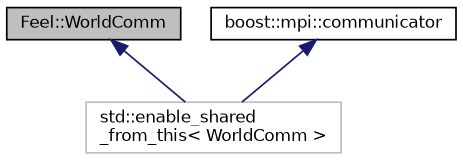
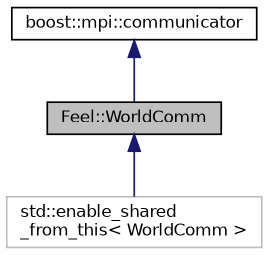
edge "std::enable_shared _from_this< WorldComm >" -> "boost::mpi::communicator": now "Feel::WorldComm" -> "boost::mpi::communicator"
